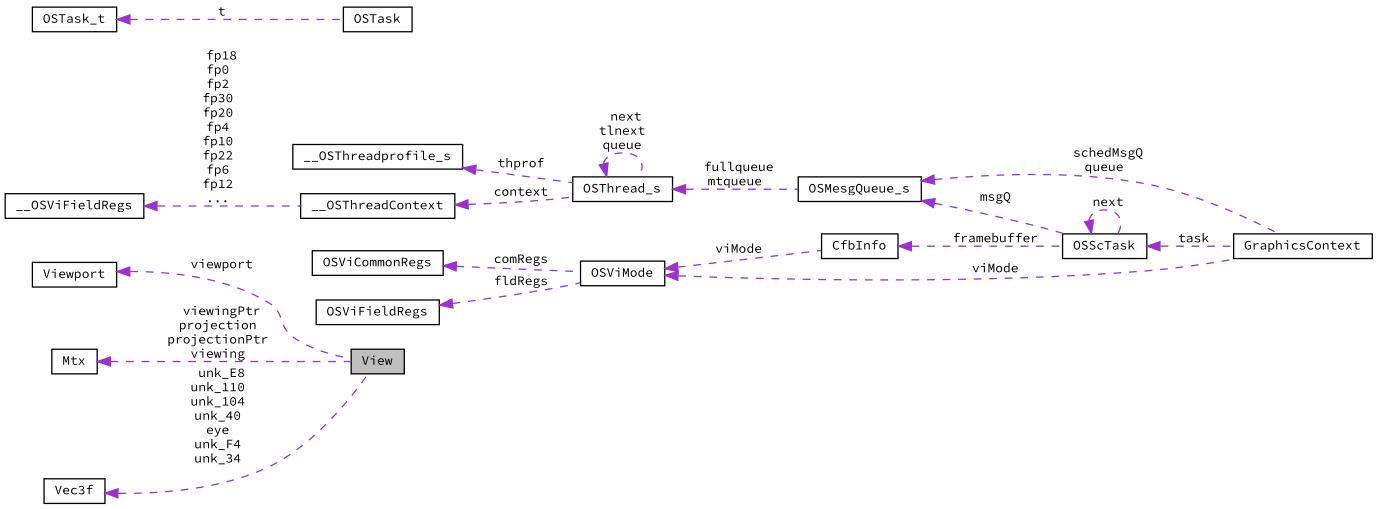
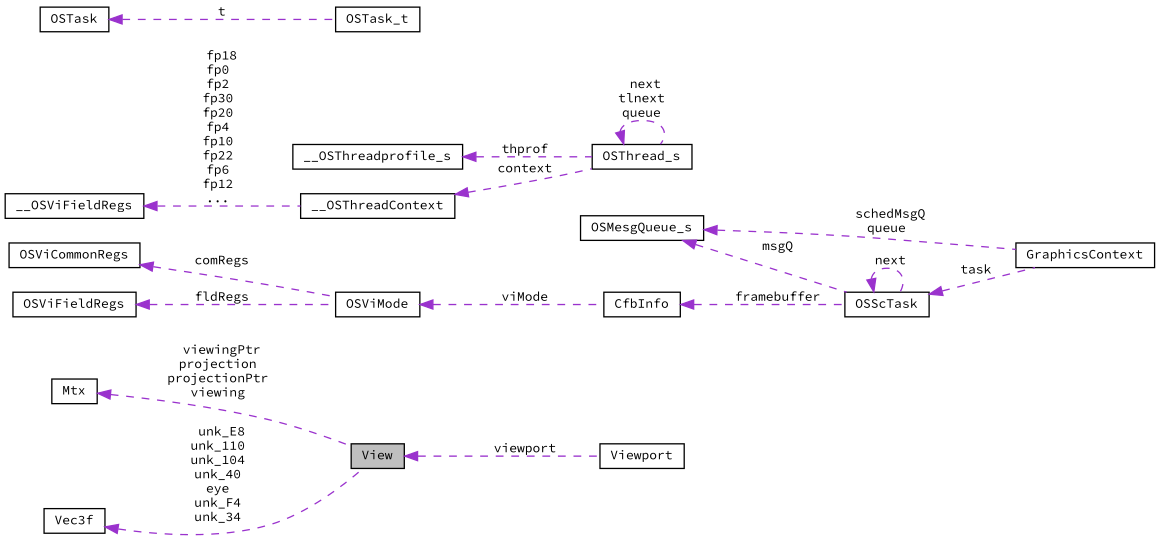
edge "OSTask" -> "OSTask_t": reversed
edge "OSMesgQueue_s" -> "OSThread_s": removed, label "fullqueue mtqueue"
edge "GraphicsContext" -> "OSViMode": removed, label "viMode"
edge "View" -> "Viewport": reversed
